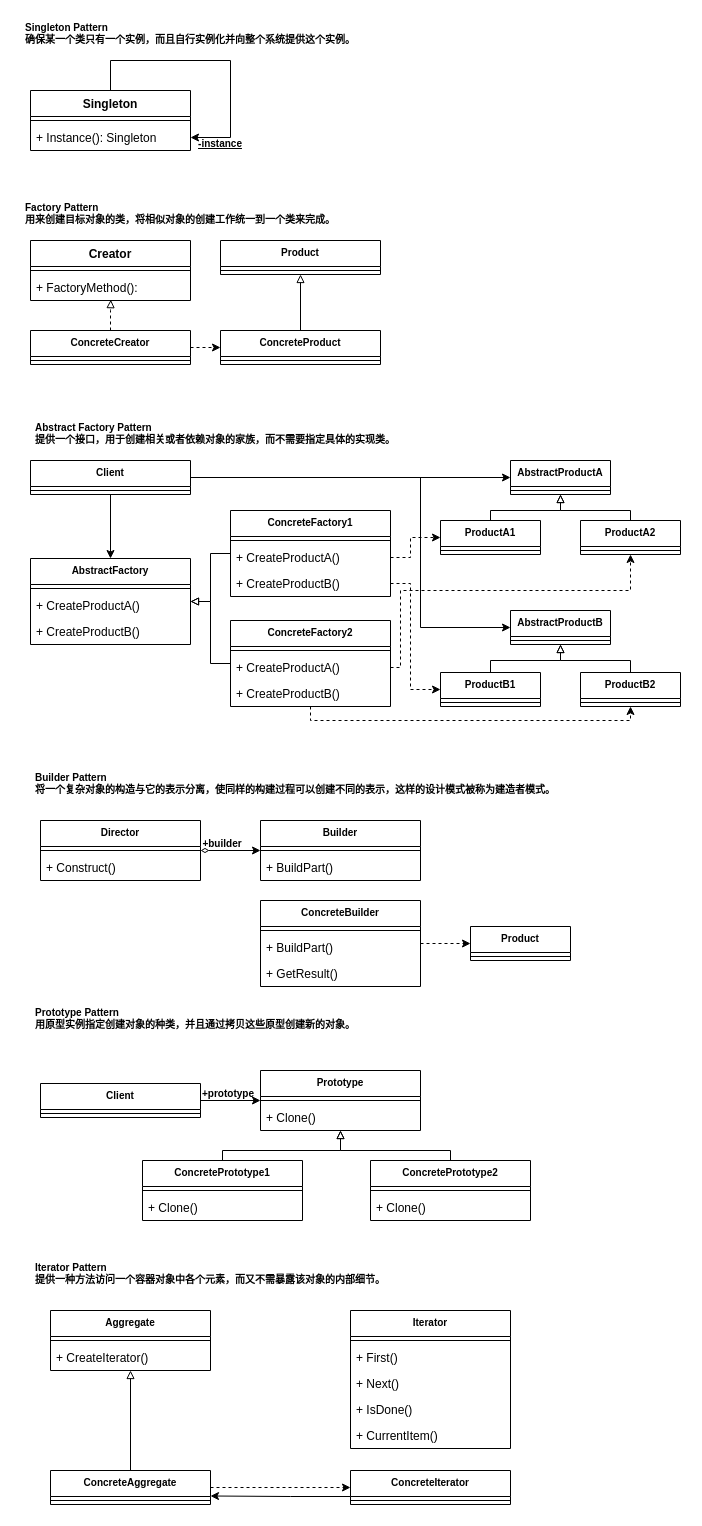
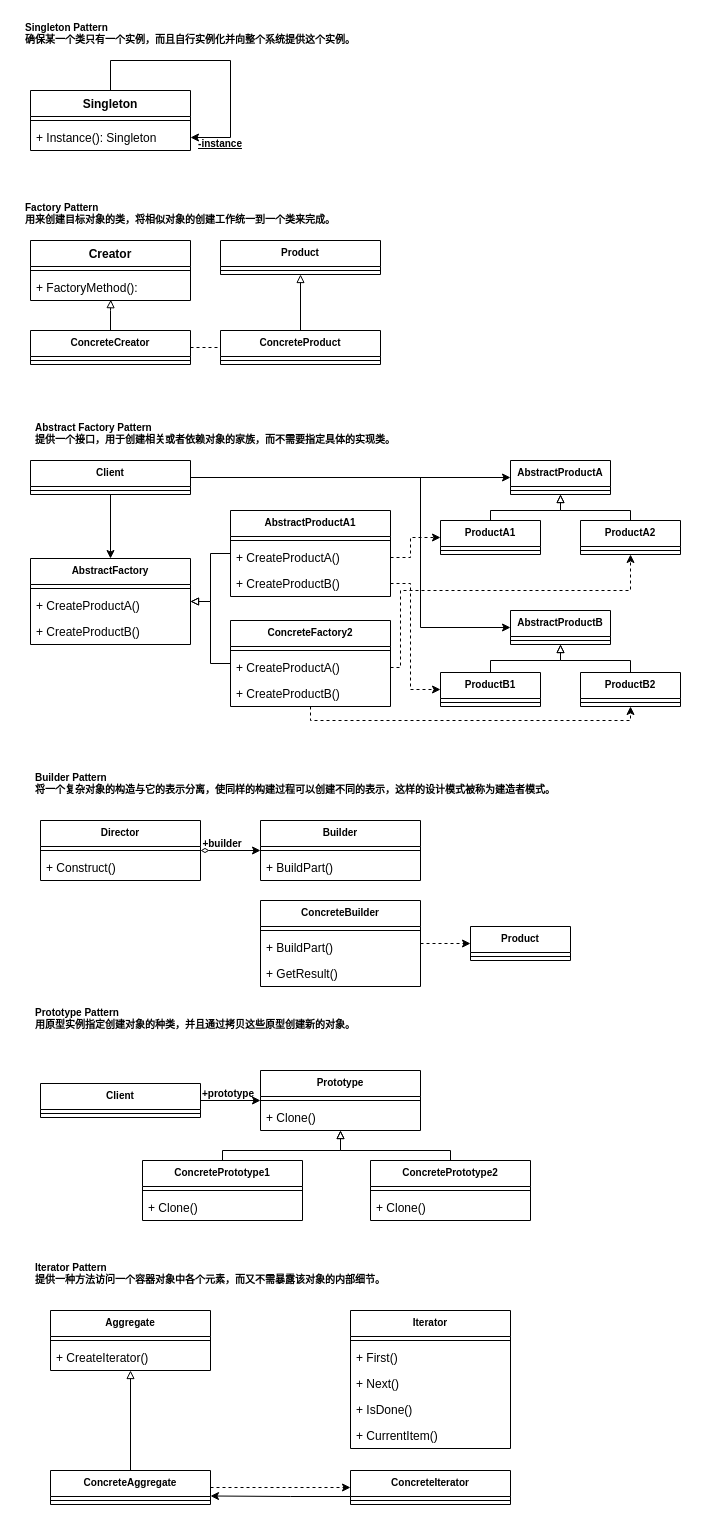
edge "ConcreteCreator" -> "+ FactoryMethod():": style dashed -> solid
edge "ConcreteCreator" -> "ConcreteProduct": arrowhead classic -> none
node "ConcreteFactory1": label "ConcreteFactory1" -> "AbstractProductA1"
